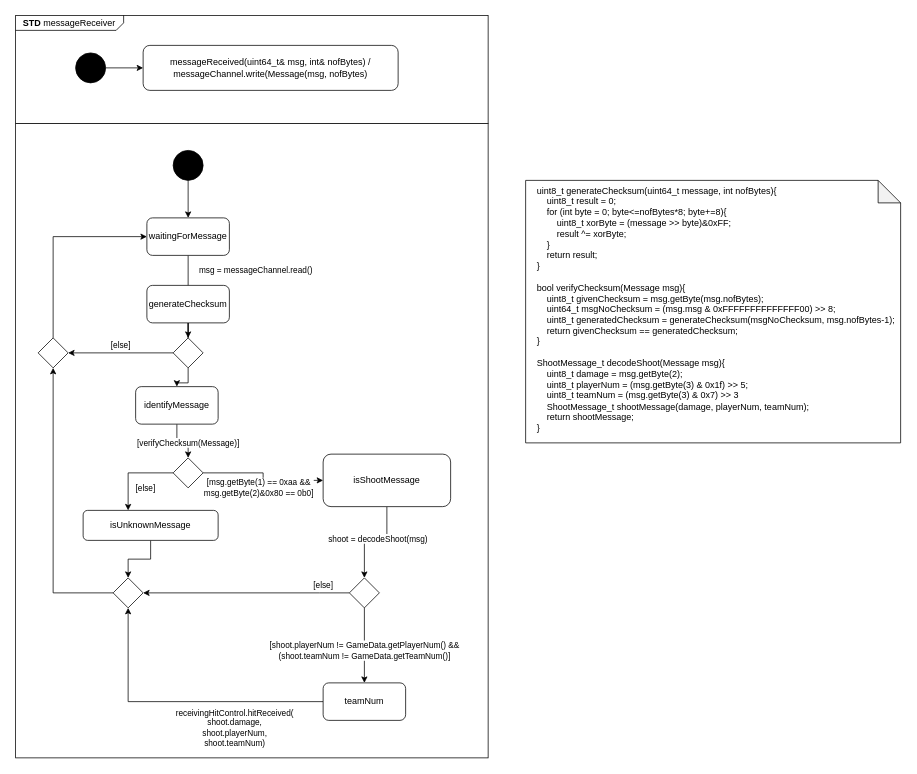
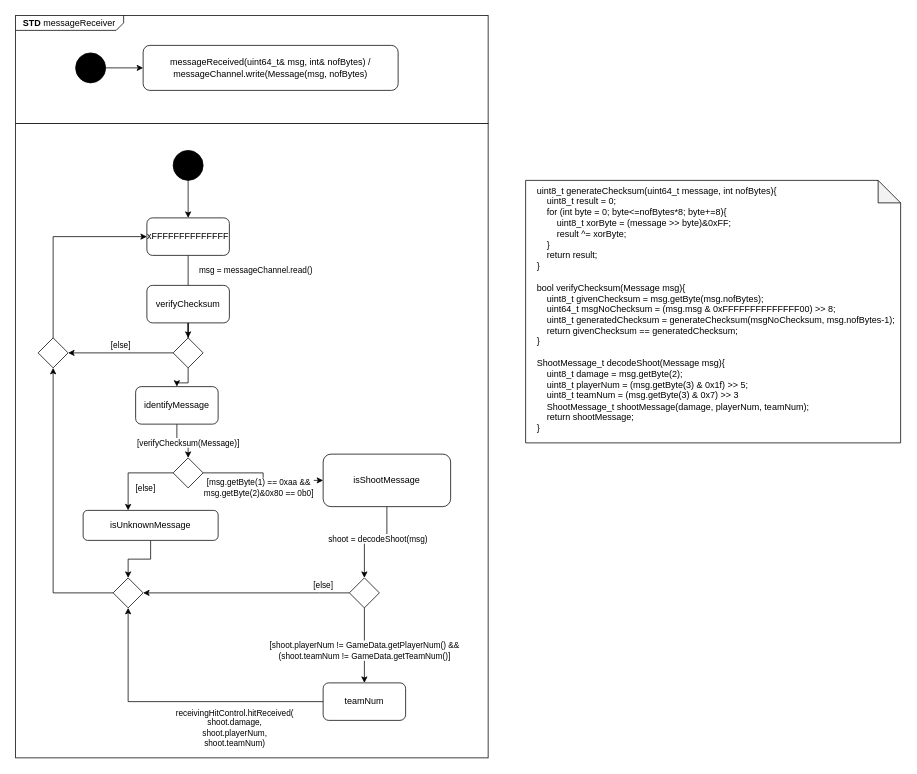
node "waitingForMessage": label "waitingForMessage" -> "xFFFFFFFFFFFFFF"
node "generateChecksum": label "generateChecksum" -> "verifyChecksum"
